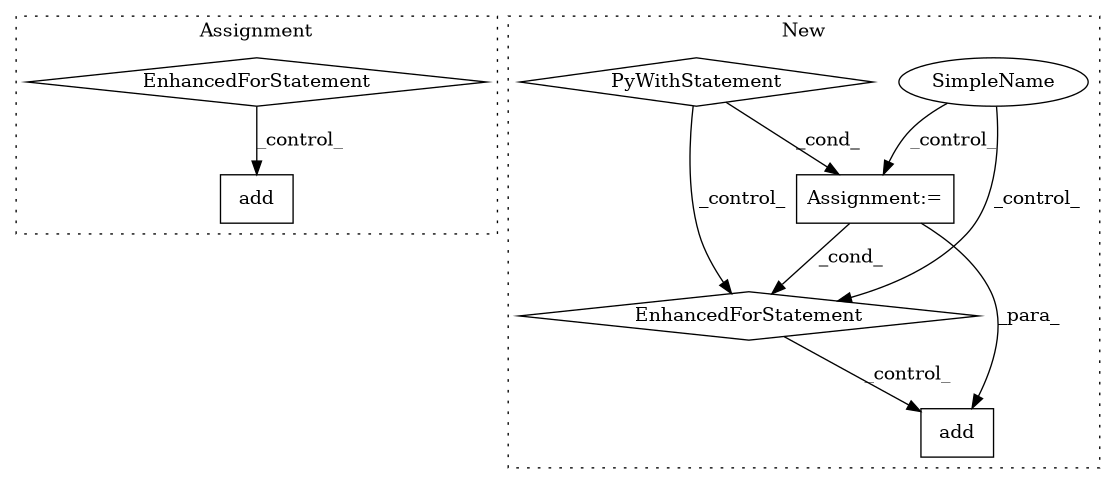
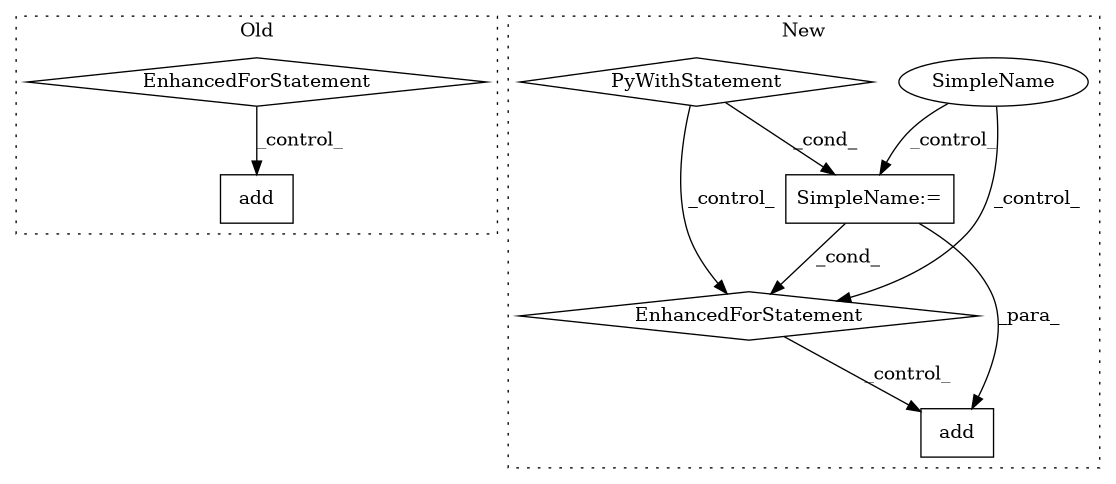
cluster "Assignment": label "Assignment" -> "Old"
node "Assignment:=": label "Assignment:=" -> "SimpleName:="
